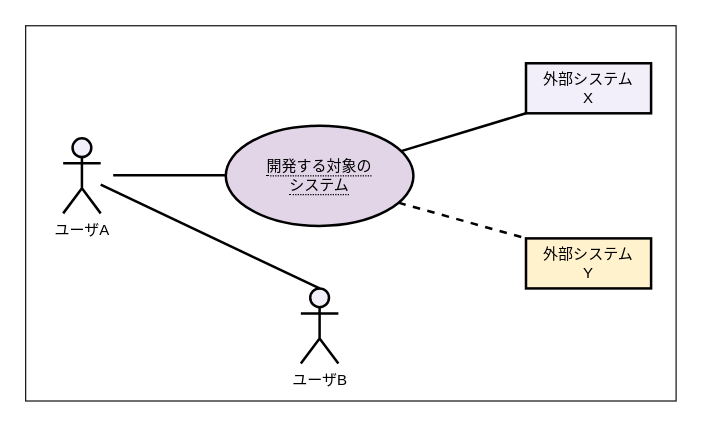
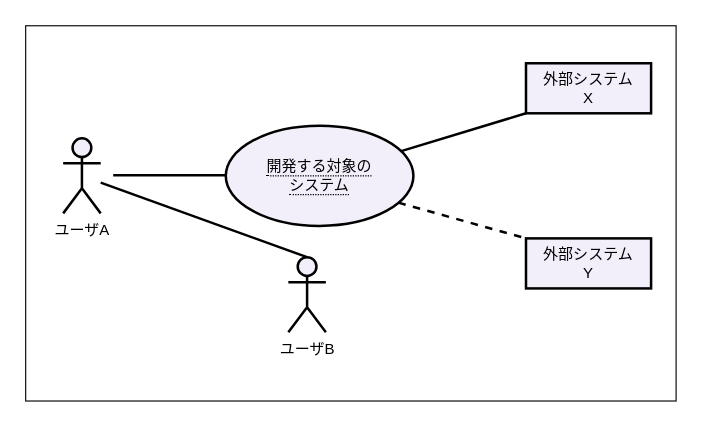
node "開発する対象の システム": fillcolor #e1d5e7 -> #f3effa
node "外部システム Y": fillcolor #fff2cc -> #f3effa
node "ユーザB": moved (319, 326) -> (307, 294)
